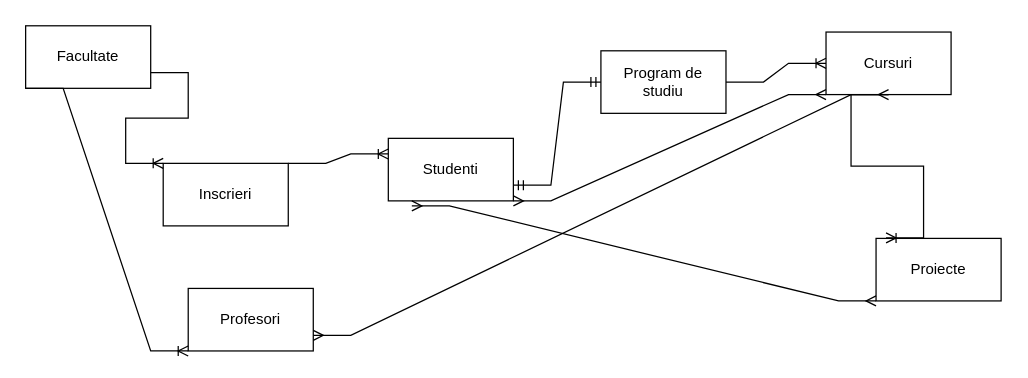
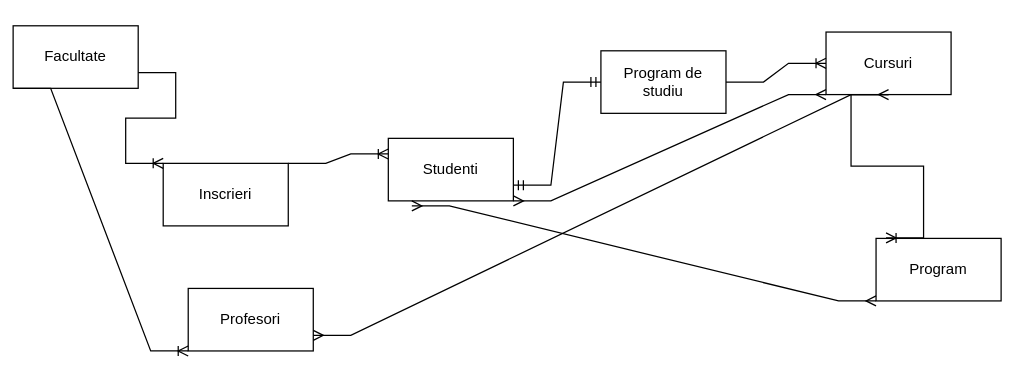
node "Facultate": moved (88, 57) -> (76, 57)
node "Proiecte": label "Proiecte" -> "Program"
